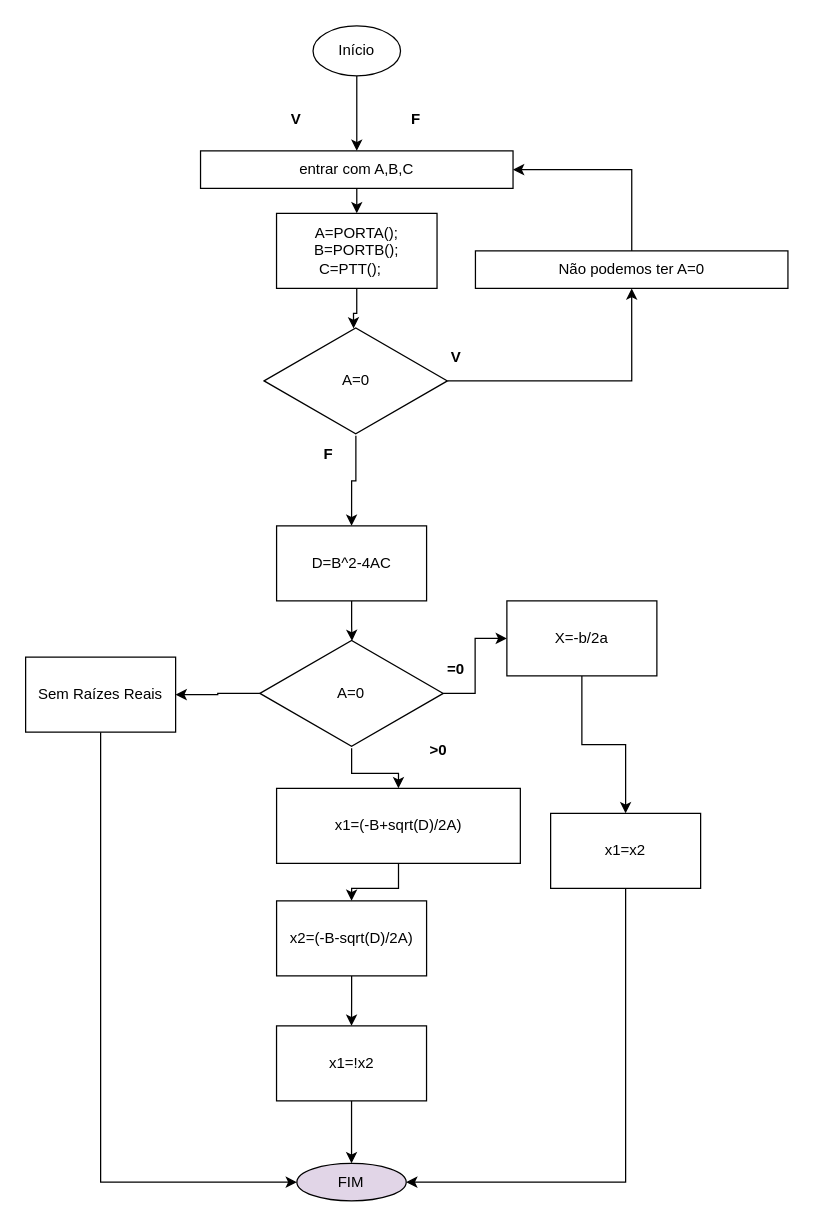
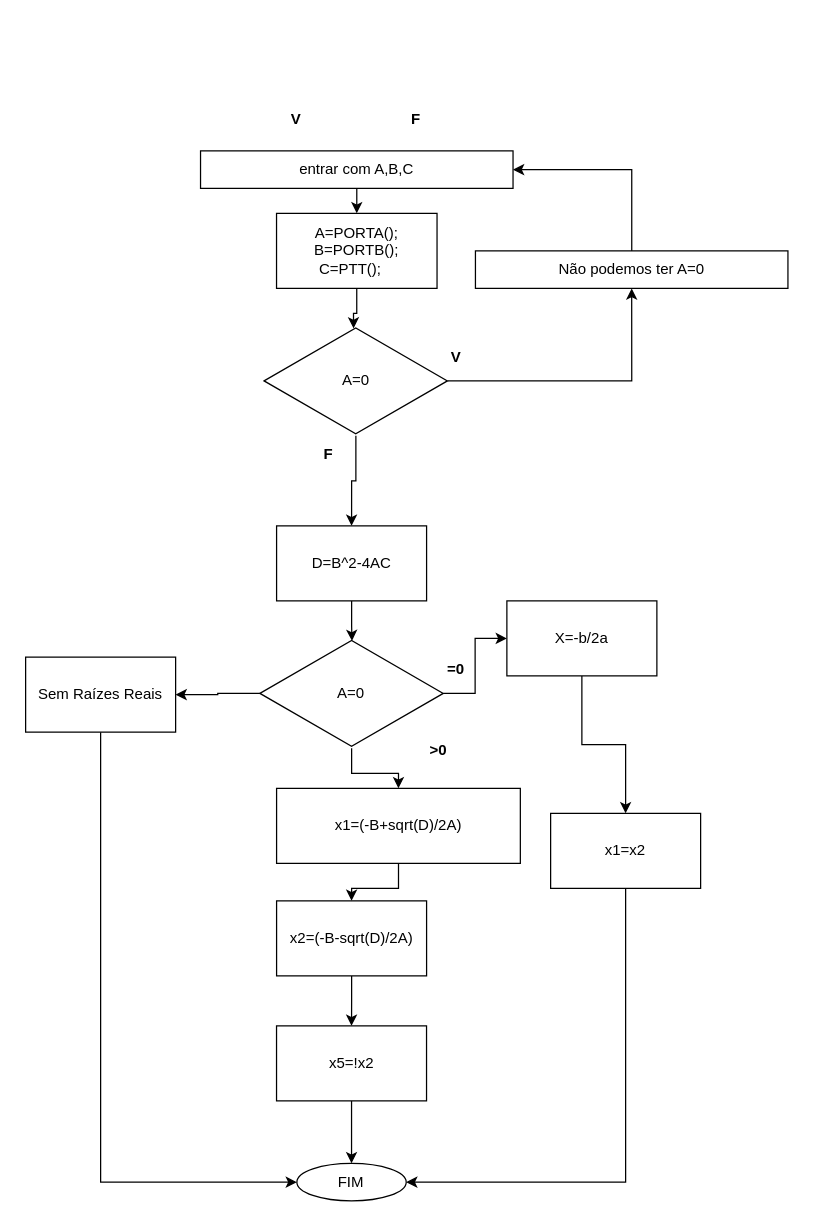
node "Início": removed
edge "Início" -> "entrar com A,B,C": removed
node "x1=!x2": label "x1=!x2" -> "x5=!x2"
node "FIM": fillcolor #e1d5e7 -> #ffffff
